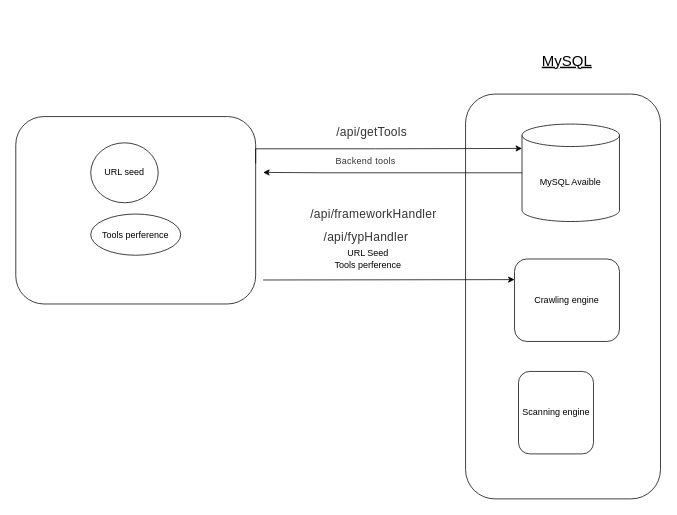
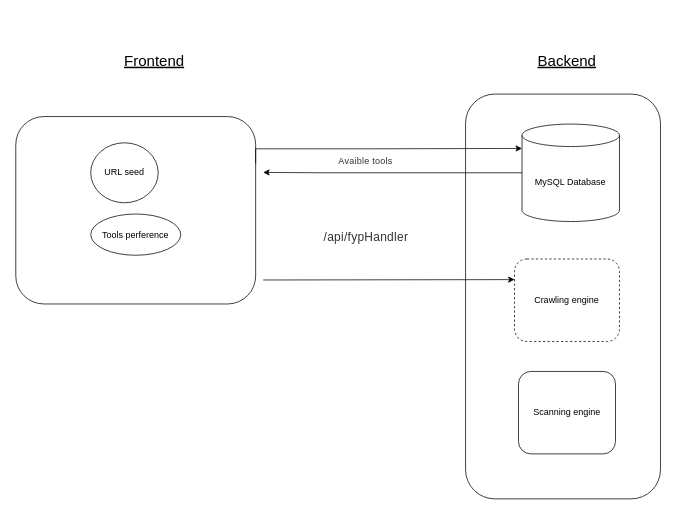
node "Frontend": added
node "MySQL": label "MySQL" -> "Backend"
node "/api/getTools": removed
node "Backend tools": label "Backend tools" -> "Avaible tools"
node "MySQL Avaible": label "MySQL Avaible" -> "MySQL Database"
node "/api/frameworkHandler": removed
node "URL Seed Tools perference": removed
node "Crawling engine": style solid -> dashed
node "Scanning engine": size 75x83 -> 97x83
